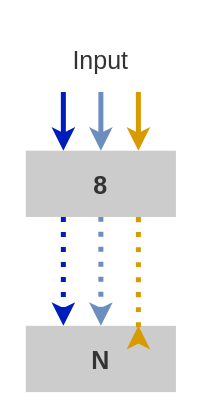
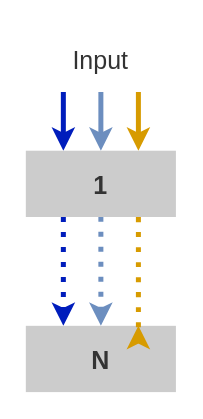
node "8": label "8" -> "1"
